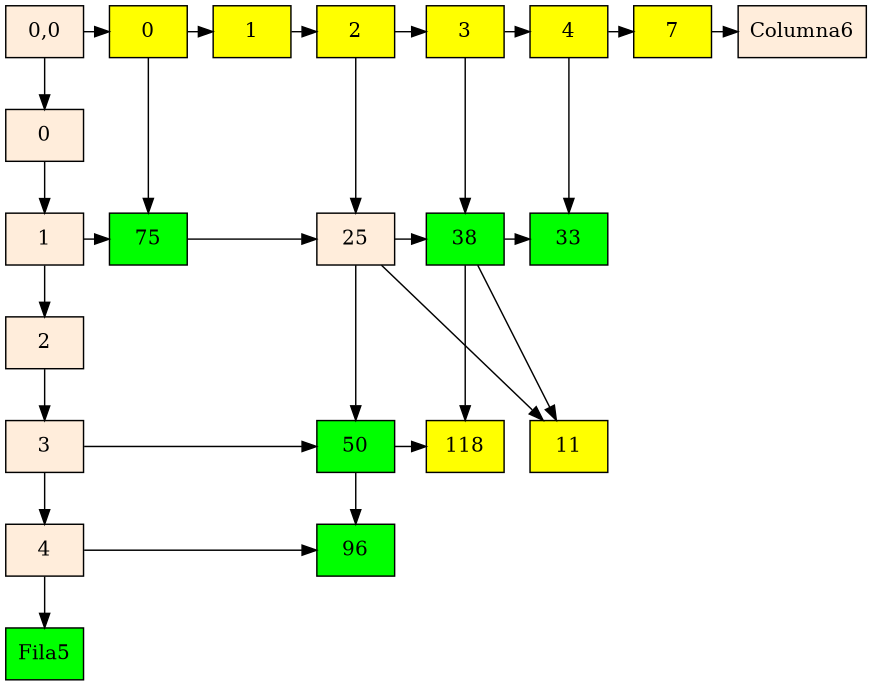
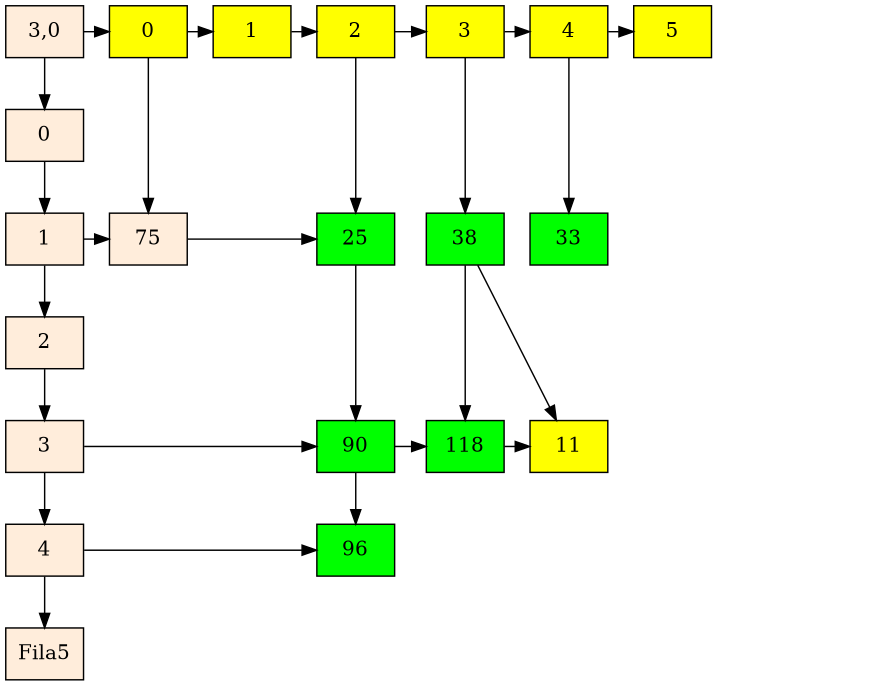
node "0,0": label "0,0" -> "3,0"
node "7": label "7" -> "5"
node "Columna6": removed
node "75": fillcolor green -> #ffeddb
node "25": fillcolor #ffeddb -> green
edge "25" -> "38": removed
edge "38" -> "33": removed
edge "25" -> "11": now "118" -> "11"
node "50": label "50" -> "90"
node "118": fillcolor yellow -> green
node "Fila5": fillcolor green -> #ffeddb
